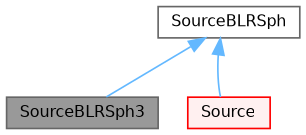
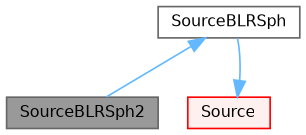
edge "Source" -> "SourceBLRSph": reversed
node "SourceBLRSph3": label "SourceBLRSph3" -> "SourceBLRSph2"
